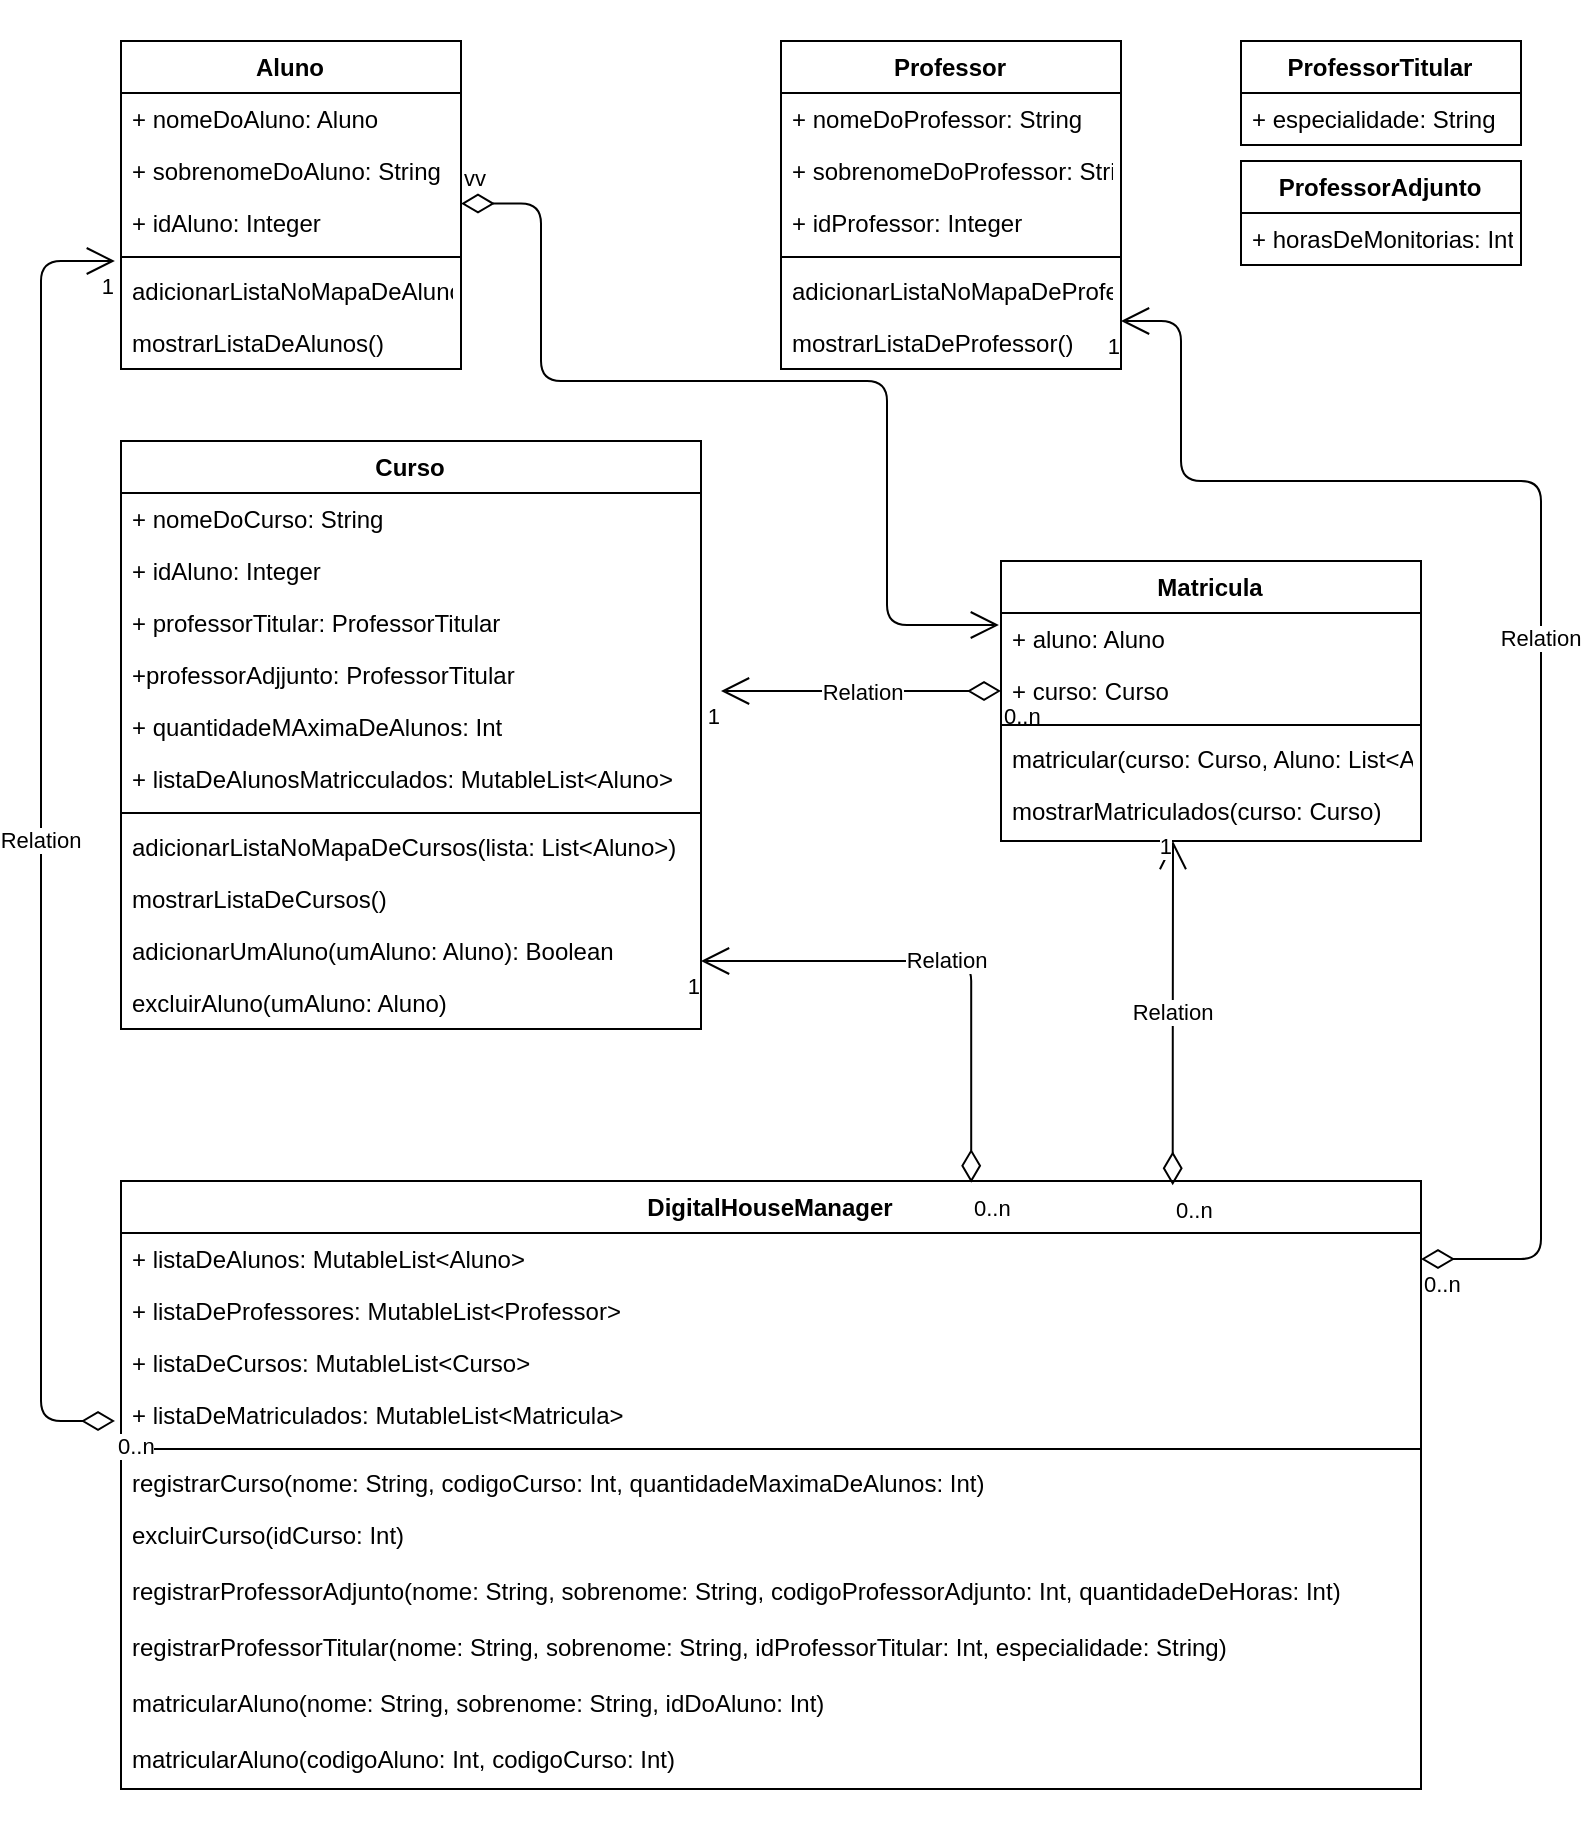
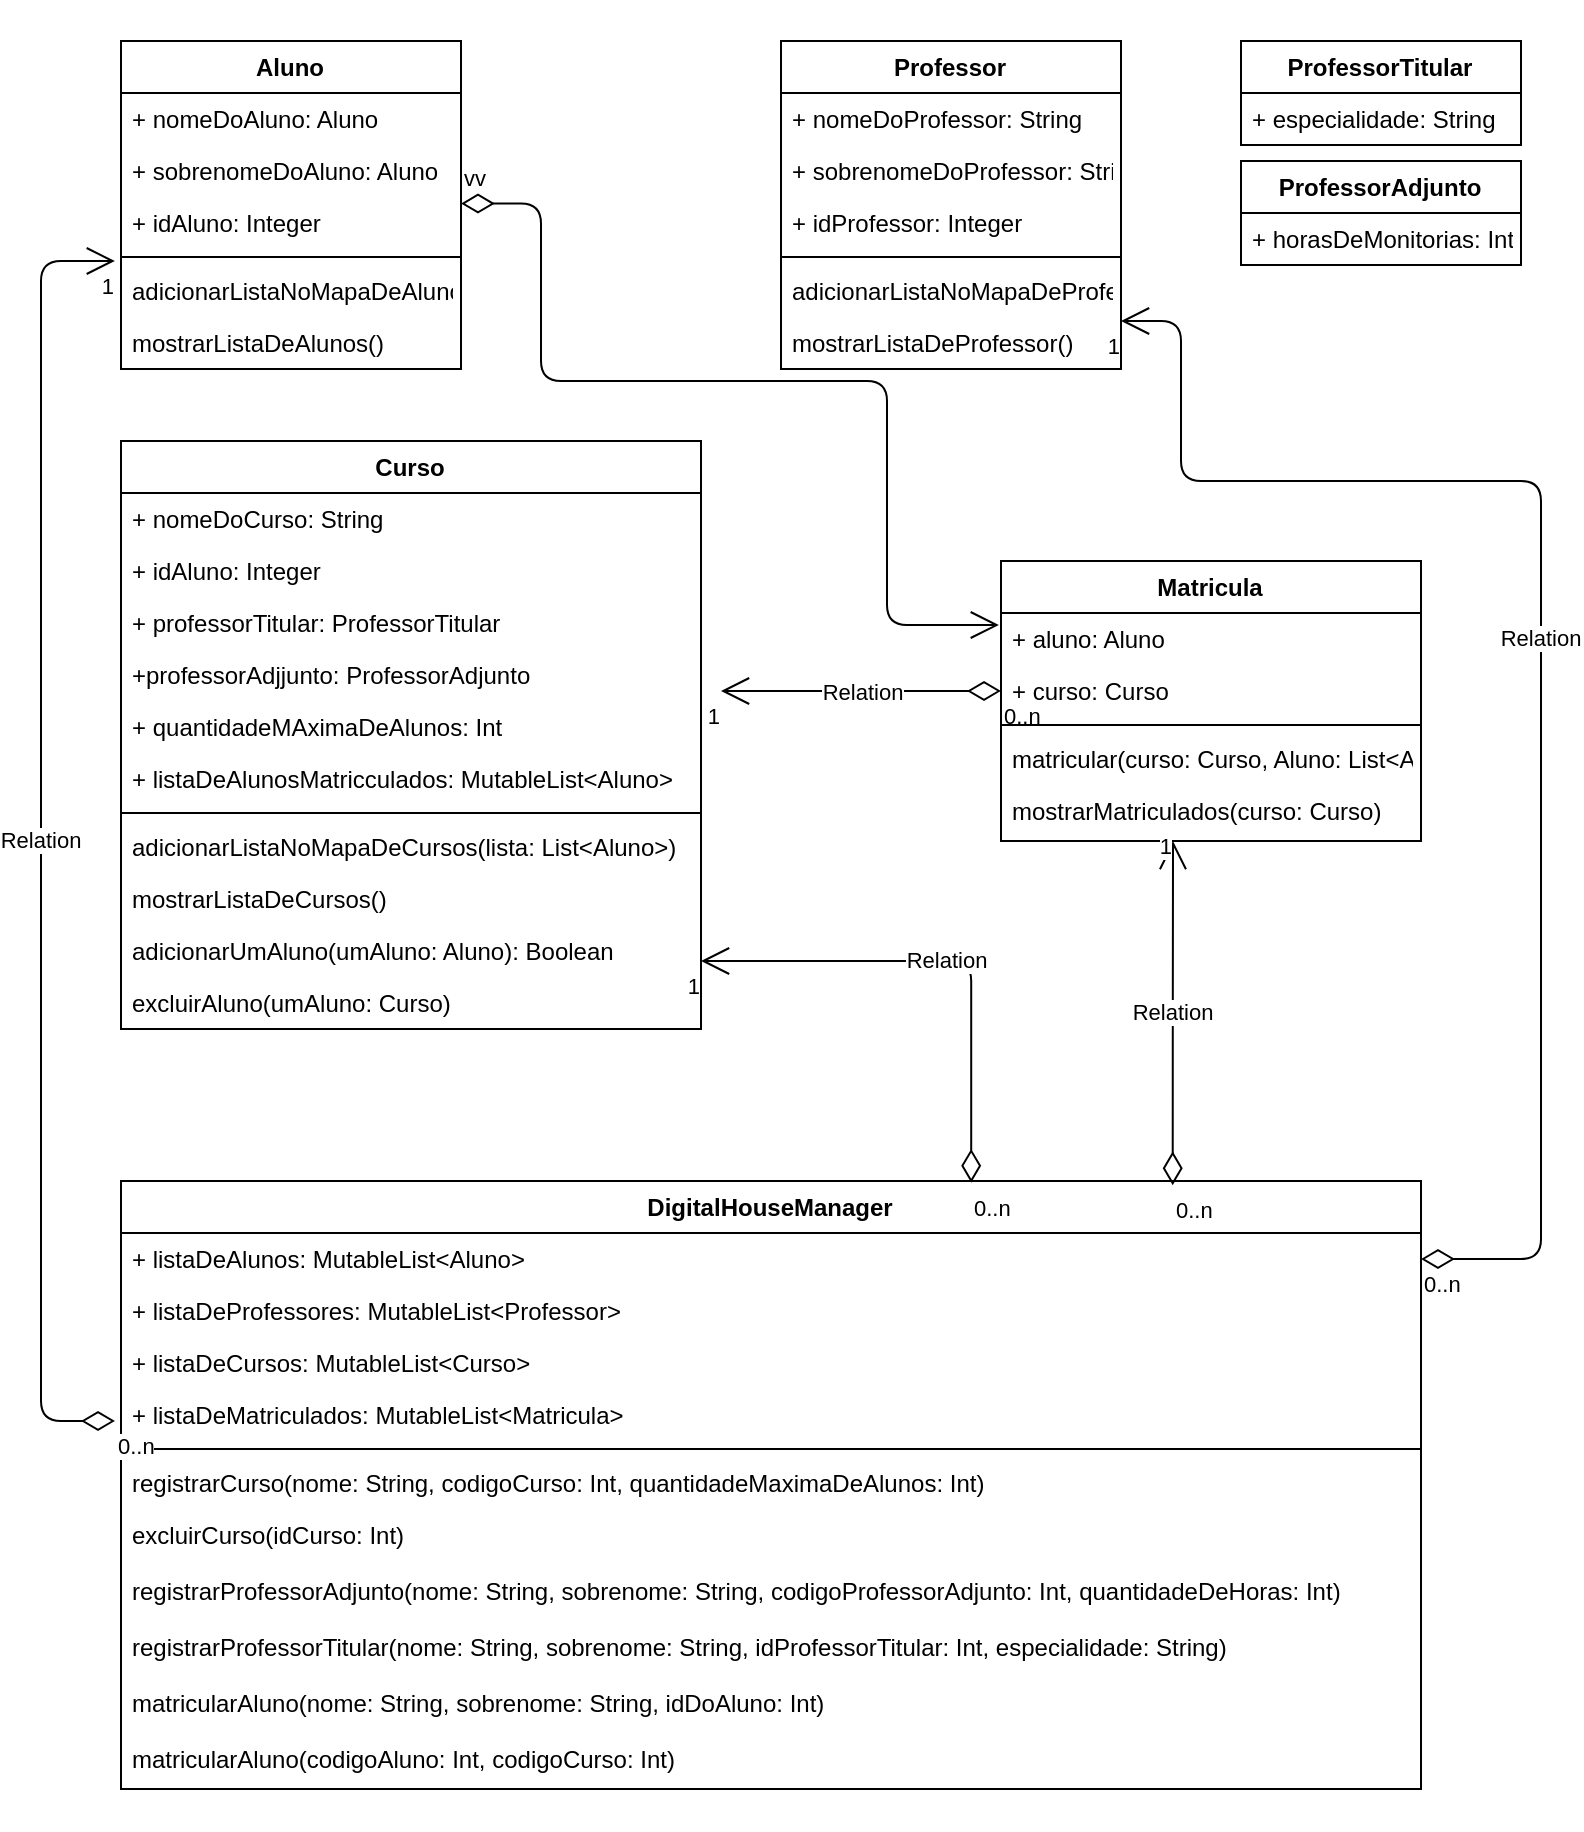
node "+ sobrenomeDoAluno: String": label "+ sobrenomeDoAluno: String" -> "+ sobrenomeDoAluno: Aluno"
node "+professorAdjjunto: ProfessorTitular": label "+professorAdjjunto: ProfessorTitular" -> "+professorAdjjunto: ProfessorAdjunto"
node "excluirAluno(umAluno: Aluno)": label "excluirAluno(umAluno: Aluno)" -> "excluirAluno(umAluno: Curso)"
